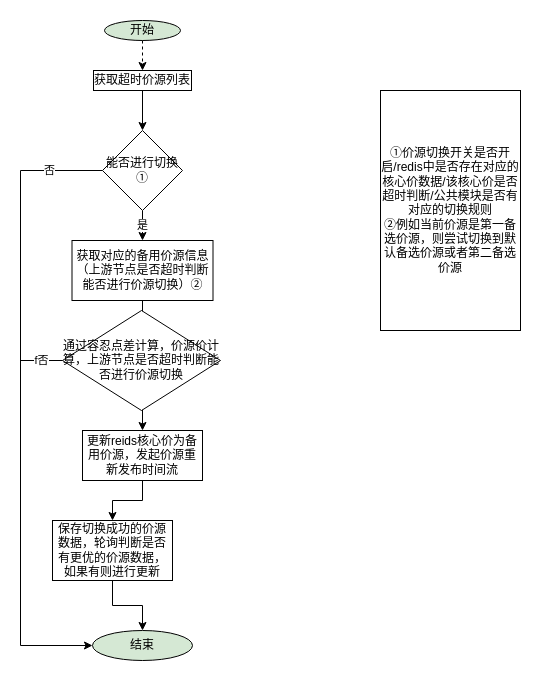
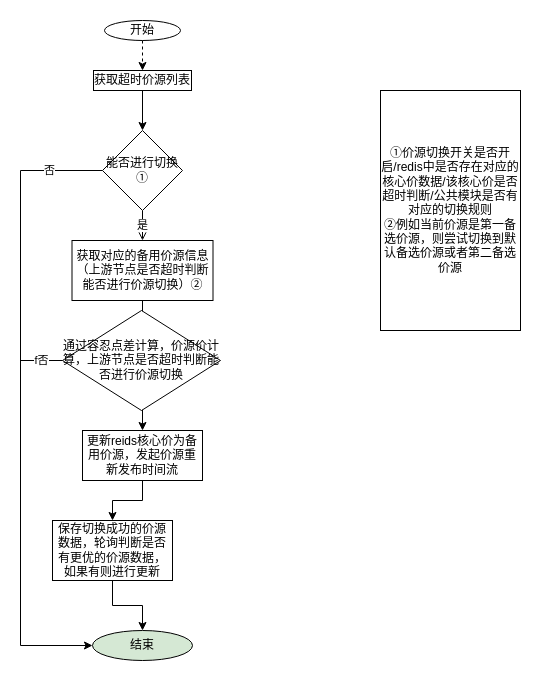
node "开始": fillcolor #d5e8d4 -> #ffffff
edge "能否进行切换①" -> "获取对应的备用价源信息（上游节点是否超时判断能否进行价源切换）②": arrowhead classic -> open
